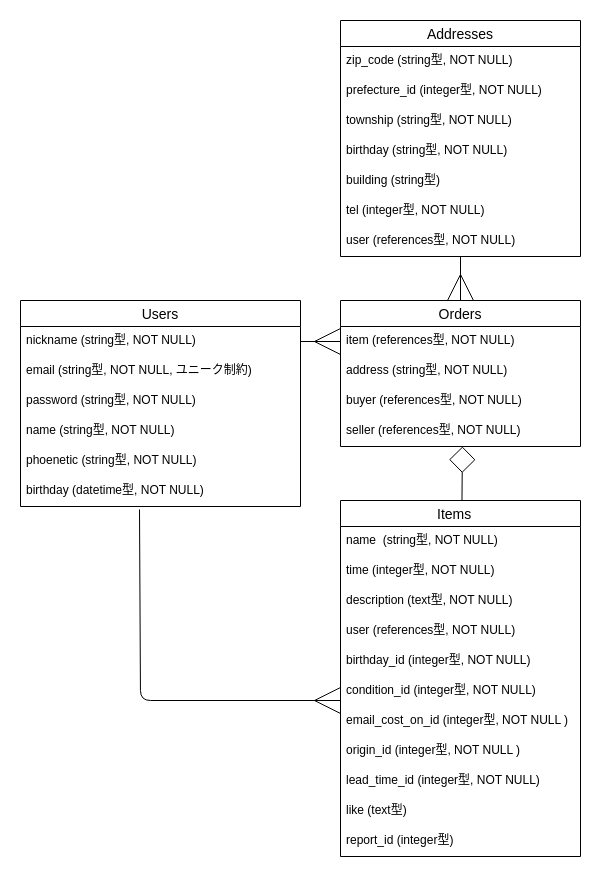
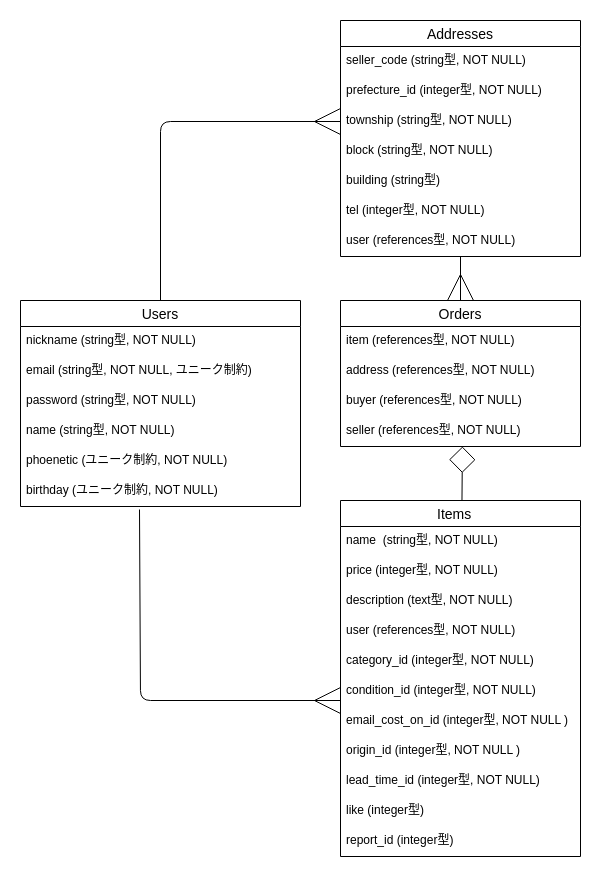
node "zip_code (string型, NOT NULL)": label "zip_code (string型, NOT NULL)" -> "seller_code (string型, NOT NULL)"
edge "Users" -> "township (string型, NOT NULL)": added
node "birthday (string型, NOT NULL)": label "birthday (string型, NOT NULL)" -> "block (string型, NOT NULL)"
edge "nickname (string型, NOT NULL)" -> "item (references型, NOT NULL)": removed
node "address (string型, NOT NULL)": label "address (string型, NOT NULL)" -> "address (references型, NOT NULL)"
node "phoenetic (string型, NOT NULL)": label "phoenetic (string型, NOT NULL)" -> "phoenetic (ユニーク制約, NOT NULL)"
node "birthday (datetime型, NOT NULL)": label "birthday (datetime型, NOT NULL)" -> "birthday (ユニーク制約, NOT NULL)"
node "time (integer型, NOT NULL)": label "time (integer型, NOT NULL)" -> "price (integer型, NOT NULL)"
node "birthday_id (integer型, NOT NULL)": label "birthday_id (integer型, NOT NULL)" -> "category_id (integer型, NOT NULL)"
node "like (text型)": label "like (text型)" -> "like (integer型)"
